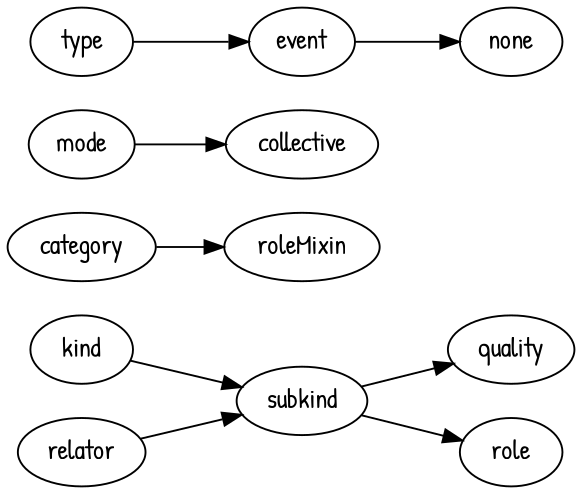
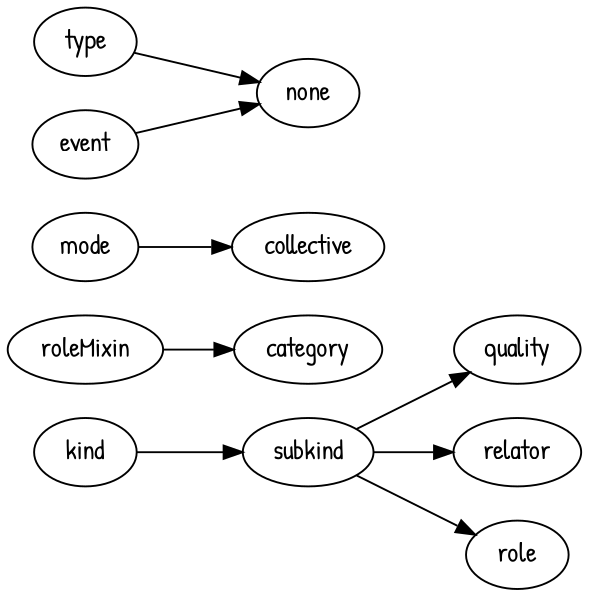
edge "type" -> "event": now "type" -> "none"
edge "category" -> "roleMixin": reversed
edge "relator" -> "subkind": reversed
